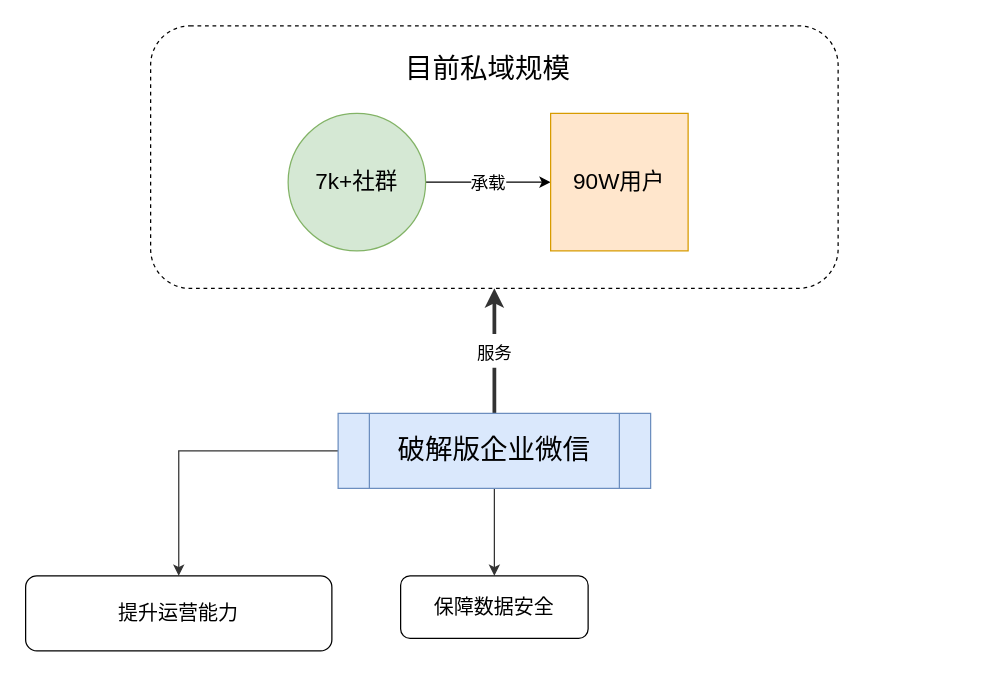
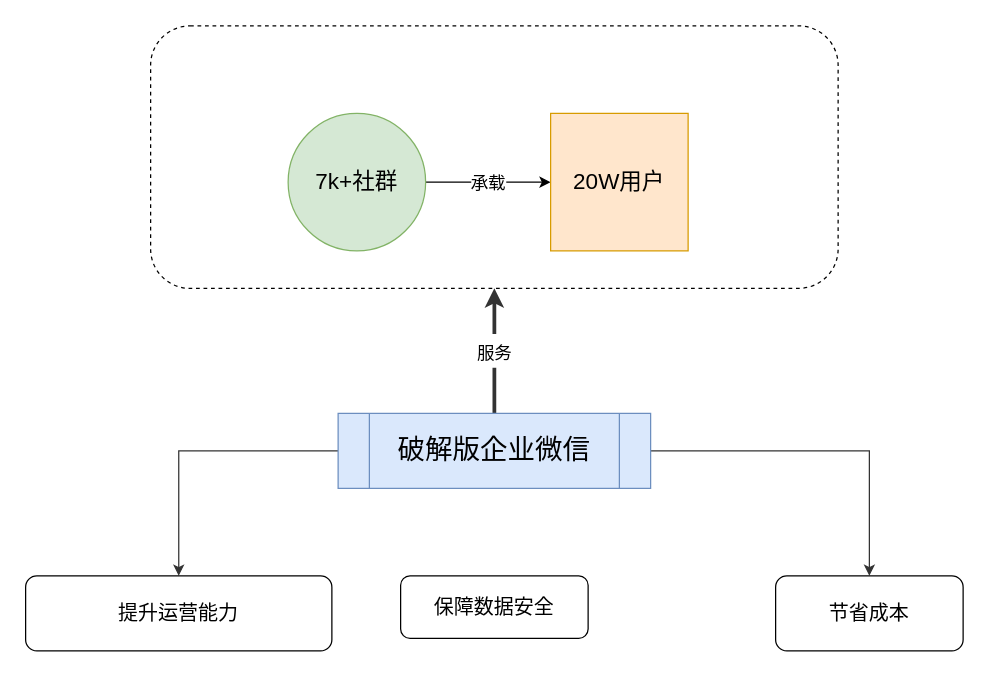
node "目前私域规模": removed
node "90W用户": label "90W用户" -> "20W用户"
edge "破解版企业微信" -> "节省成本": added
edge "破解版企业微信" -> "保障数据安全": removed
node "节省成本": added
